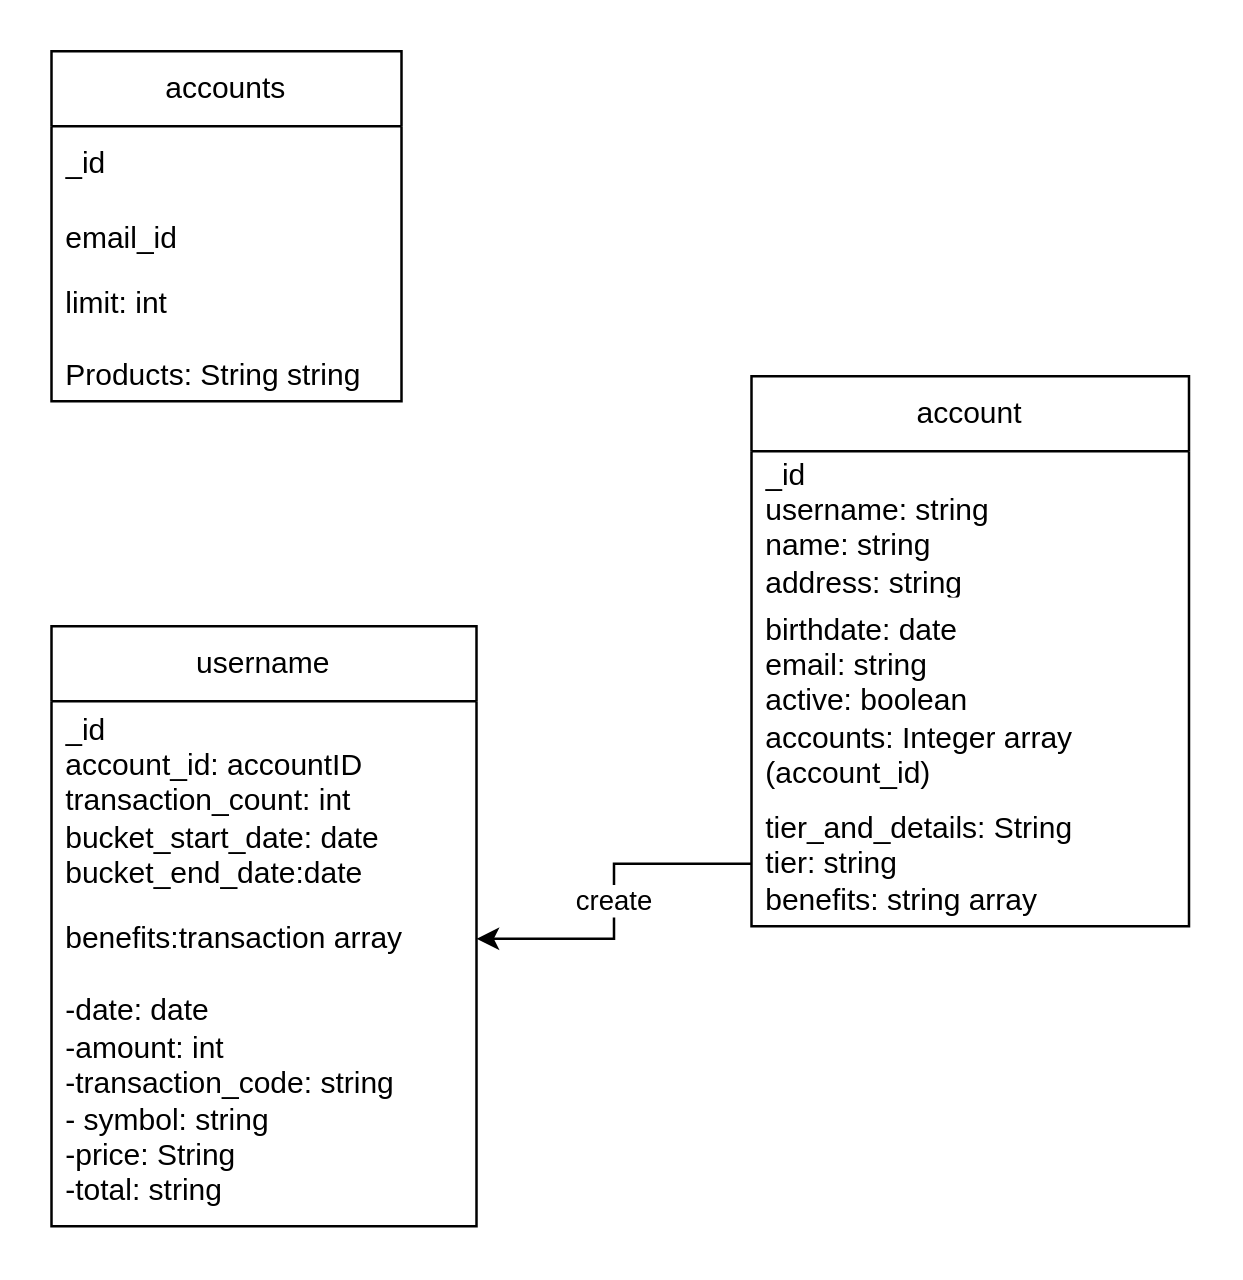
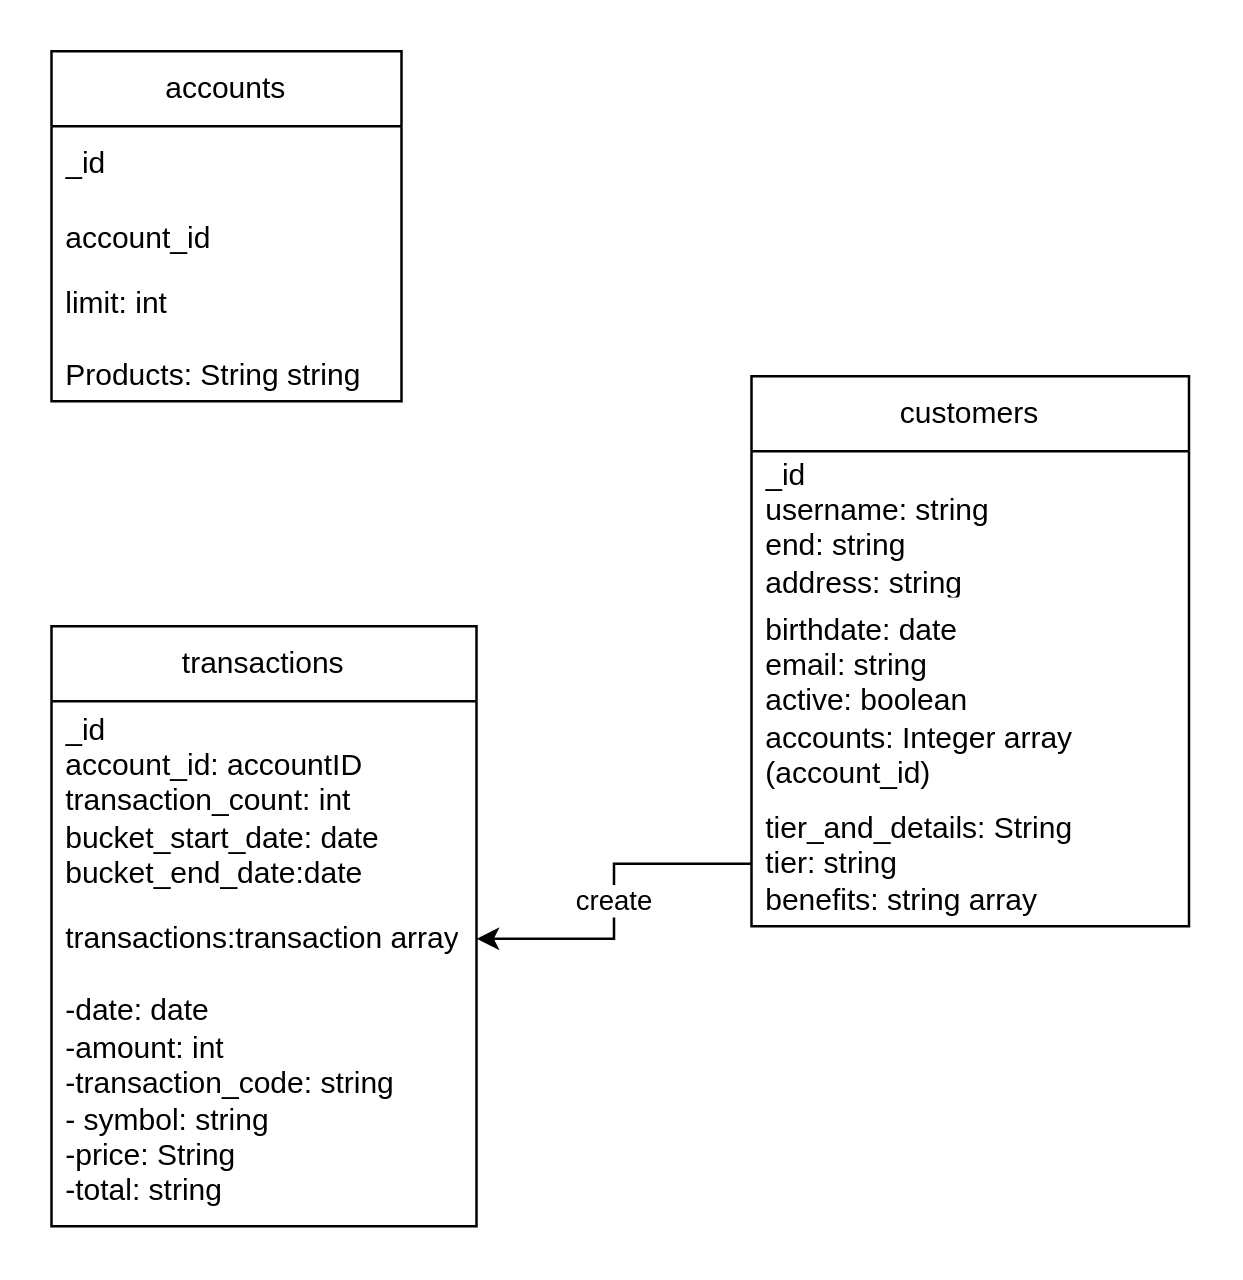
node "email_id": label "email_id" -> "account_id"
node "account": label "account" -> "customers"
node "_id username: string name: string address: string": label "_id username: string name: string address: string" -> "_id username: string end: string address: string"
node "username": label "username" -> "transactions"
node "benefits:transaction array": label "benefits:transaction array" -> "transactions:transaction array"
